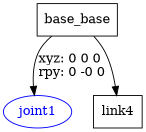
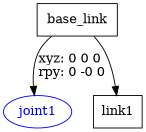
node "base_base": label "base_base" -> "base_link"
node "link4": label "link4" -> "link1"
